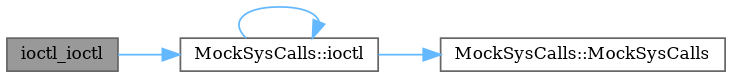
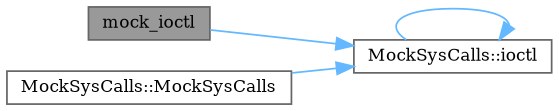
node "ioctl_ioctl": label "ioctl_ioctl" -> "mock_ioctl"
edge "MockSysCalls::ioctl" -> "MockSysCalls::MockSysCalls": reversed
